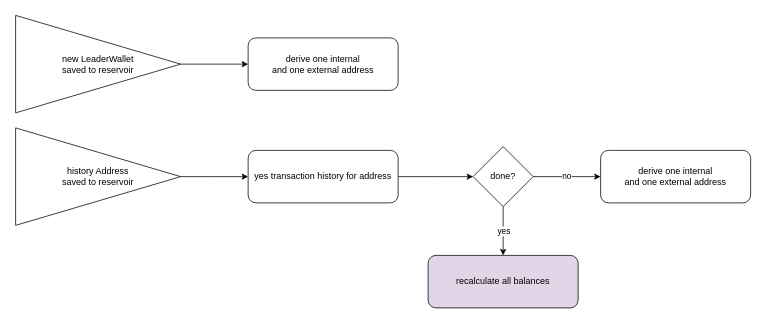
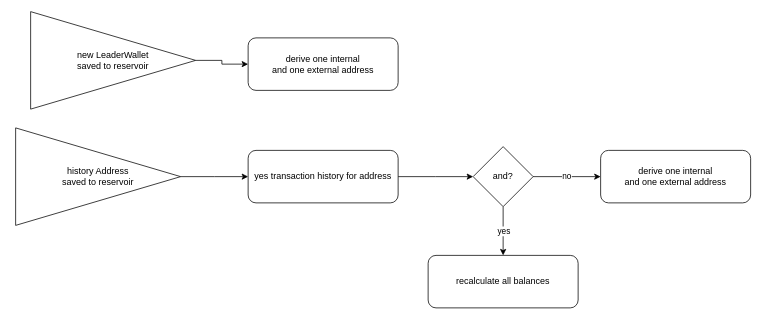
node "new LeaderWallet saved to reservoir": moved (98, 64) -> (113, 60)
node "done?": label "done?" -> "and?"
node "recalculate all balances": fillcolor #e1d5e7 -> #ffffff
